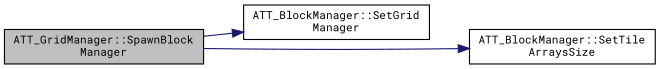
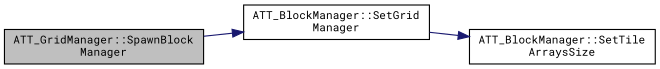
edge "ATT_GridManager::SpawnBlock Manager" -> "ATT_BlockManager::SetTile ArraysSize": now "ATT_BlockManager::SetGrid Manager" -> "ATT_BlockManager::SetTile ArraysSize"
